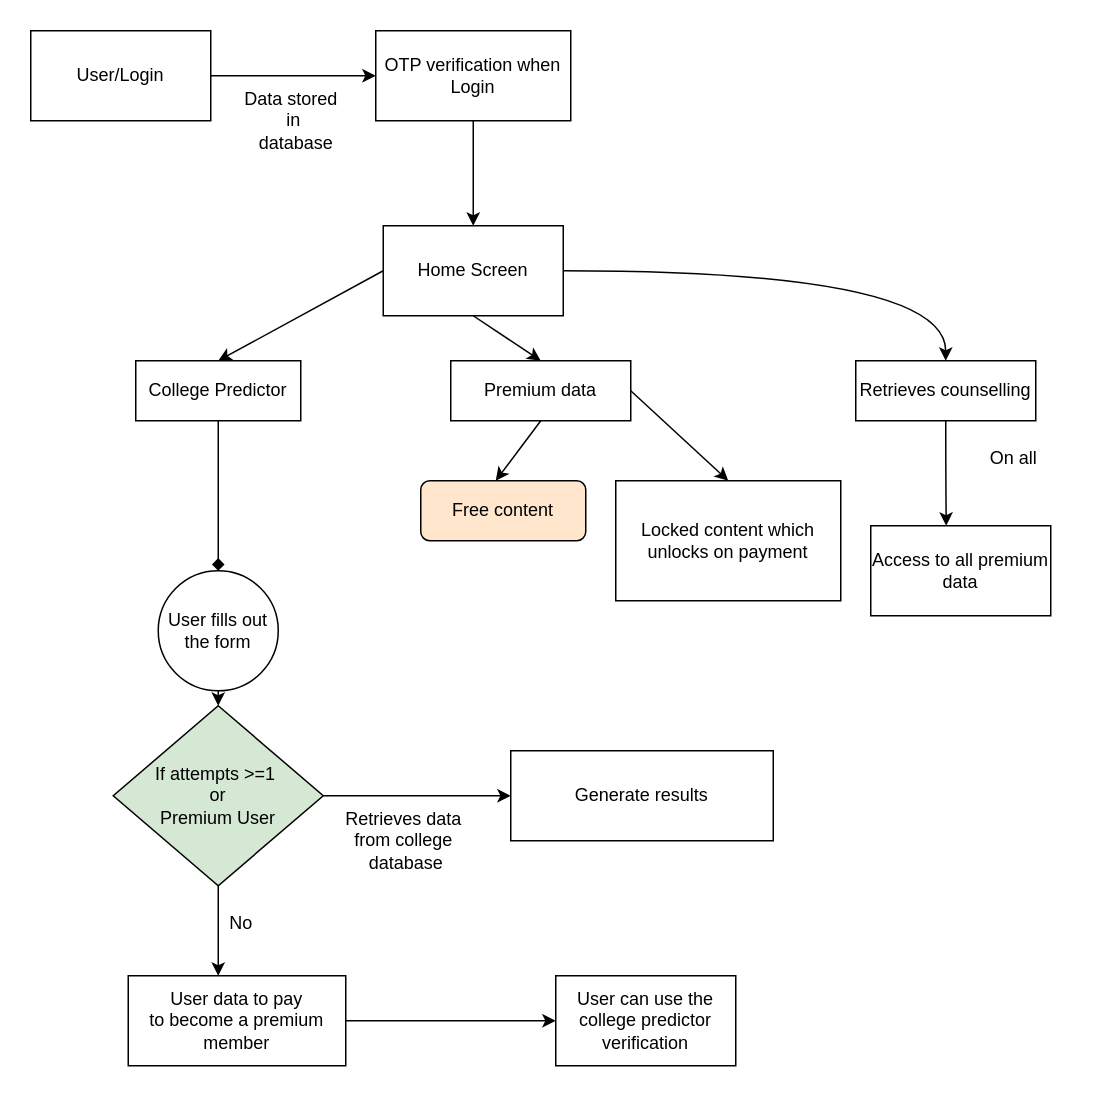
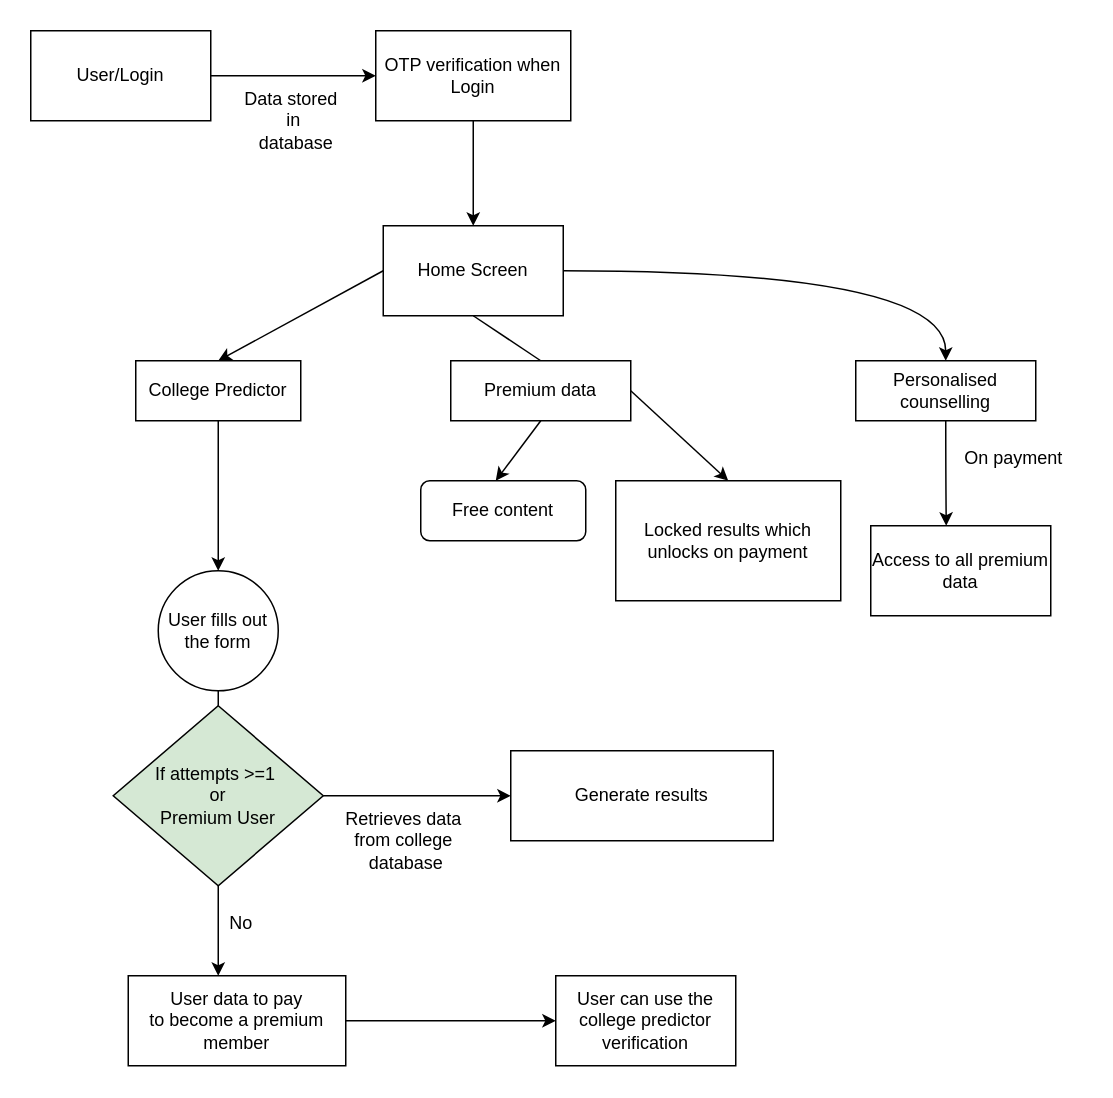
edge "Home Screen" -> "Premium data": arrowhead classic -> none
node "Retrieves counselling": label "Retrieves counselling" -> "Personalised counselling"
node "On all": label "On all" -> "On payment"
node "Free content": fillcolor #ffe6cc -> #ffffff
node "Locked content which unlocks on payment": label "Locked content which unlocks on payment" -> "Locked results which unlocks on payment"
edge "College Predictor" -> "User fills out the form": arrowhead diamond -> classic
edge "User fills out the form" -> "If attempts >=1 or Premium User": arrowhead classic -> none
